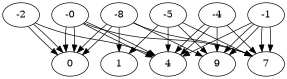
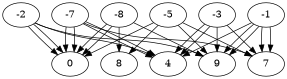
node "-0": label "-0" -> "-7"
node "-4": label "-4" -> "-3"
edge "-5" -> "4": now "-5" -> "0"
edge "-8" -> "7": removed
edge "-2" -> "9": added
node "1": label "1" -> "8"
